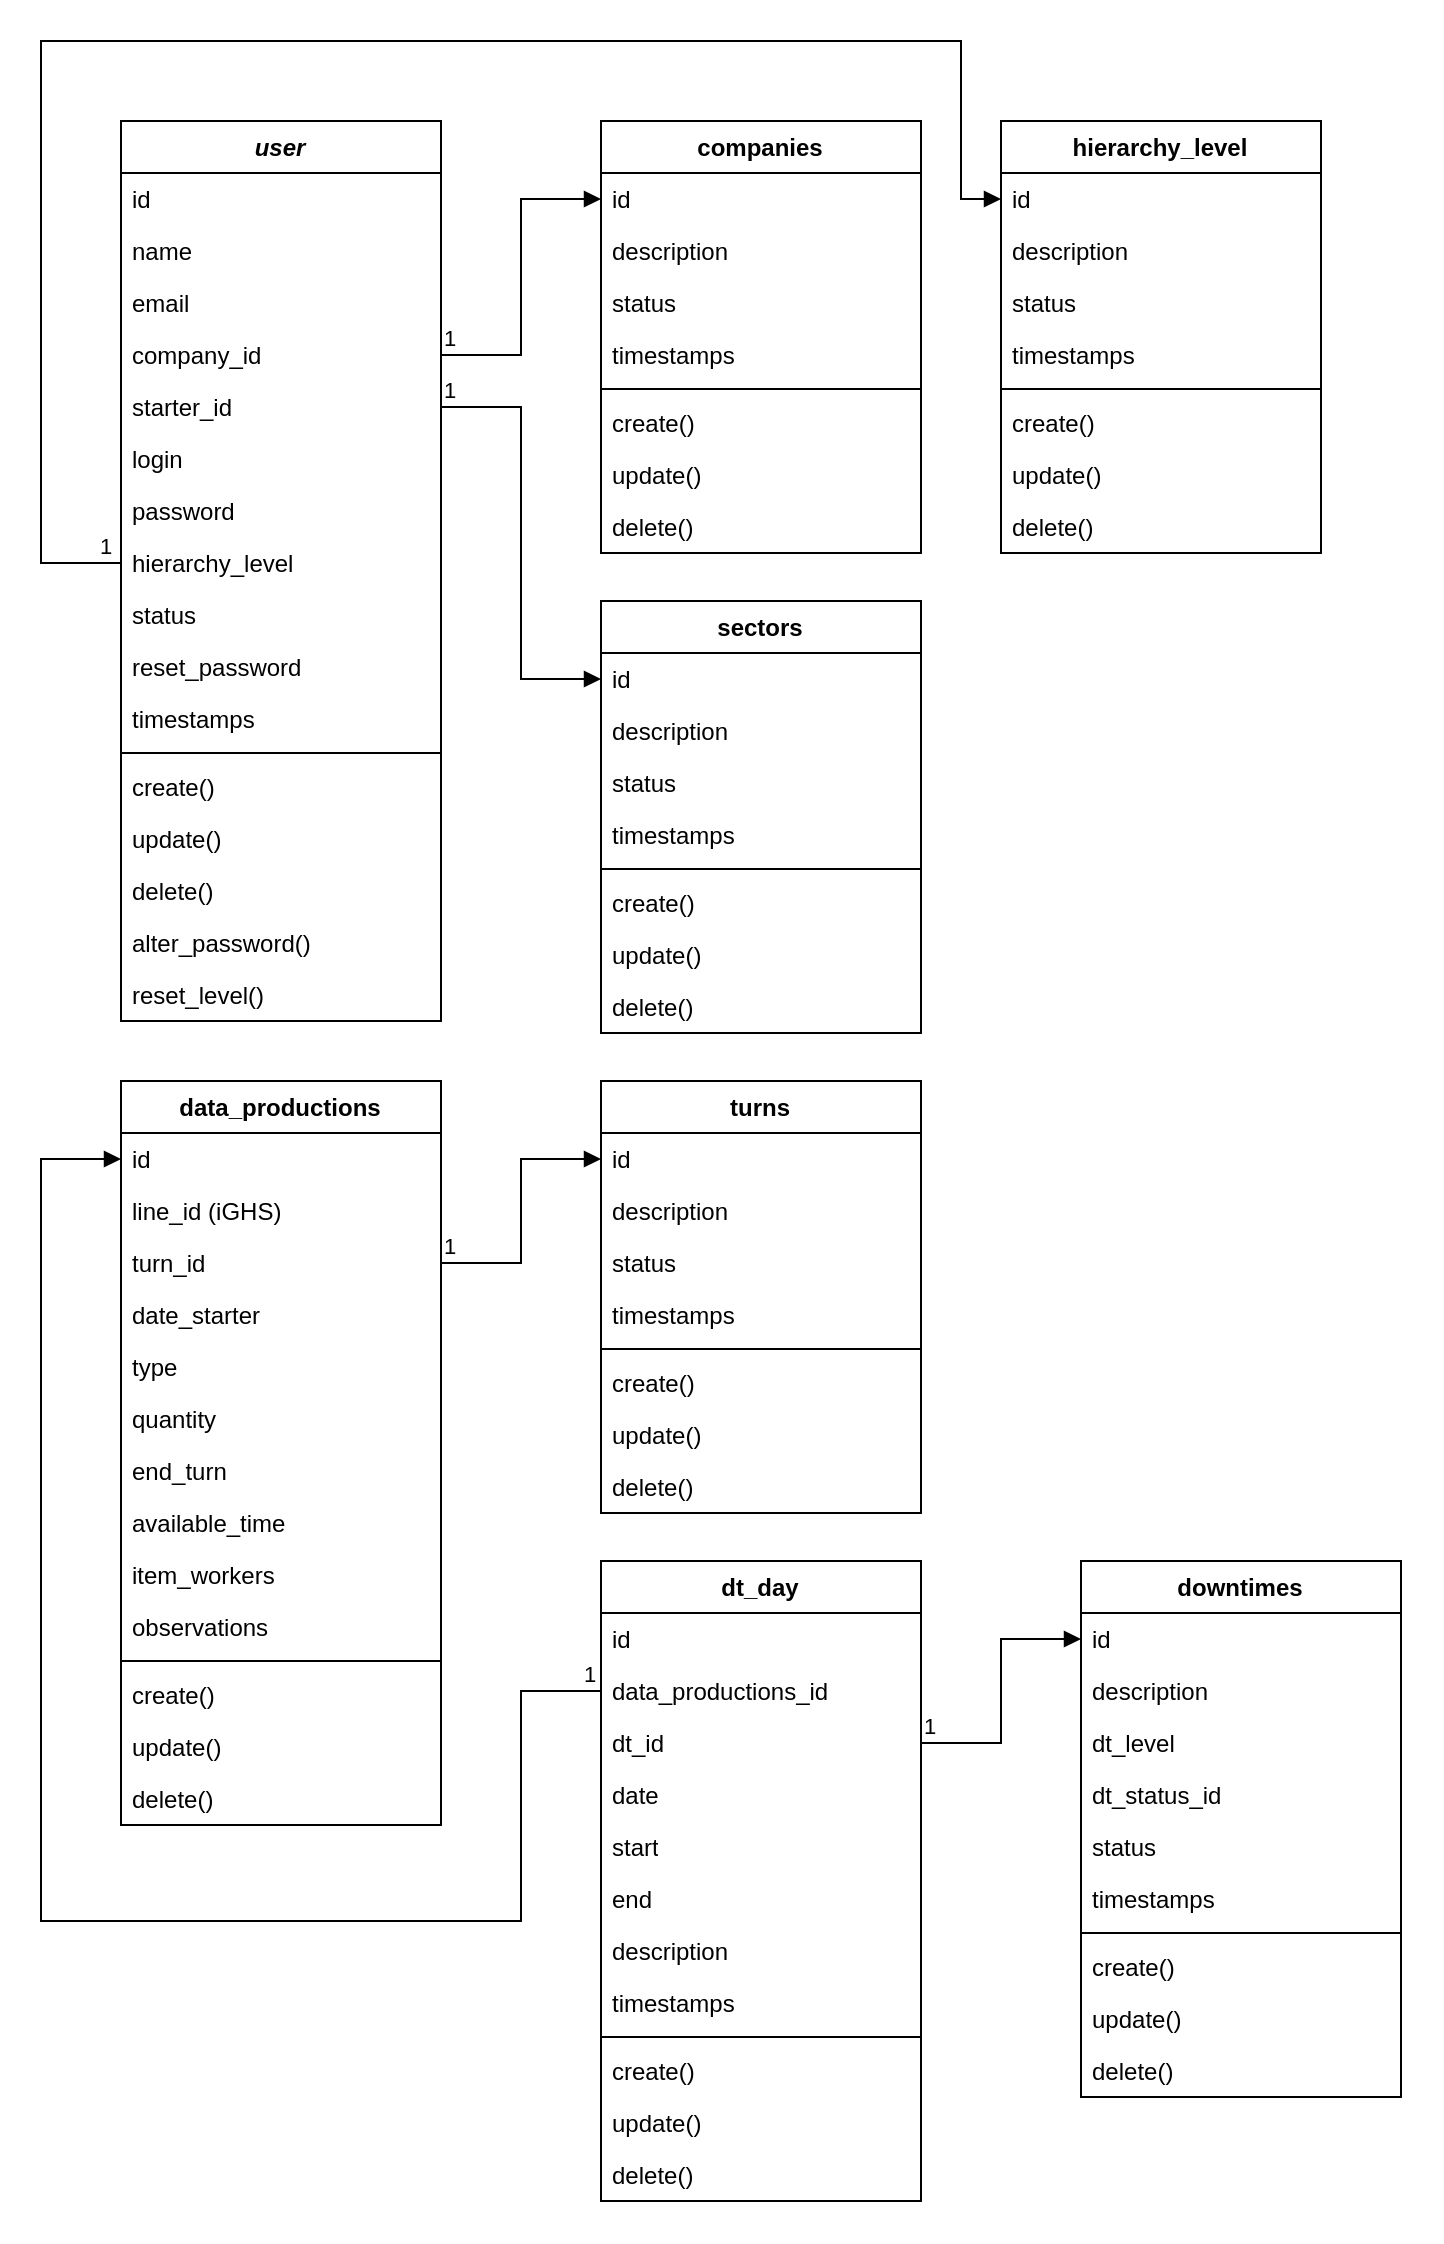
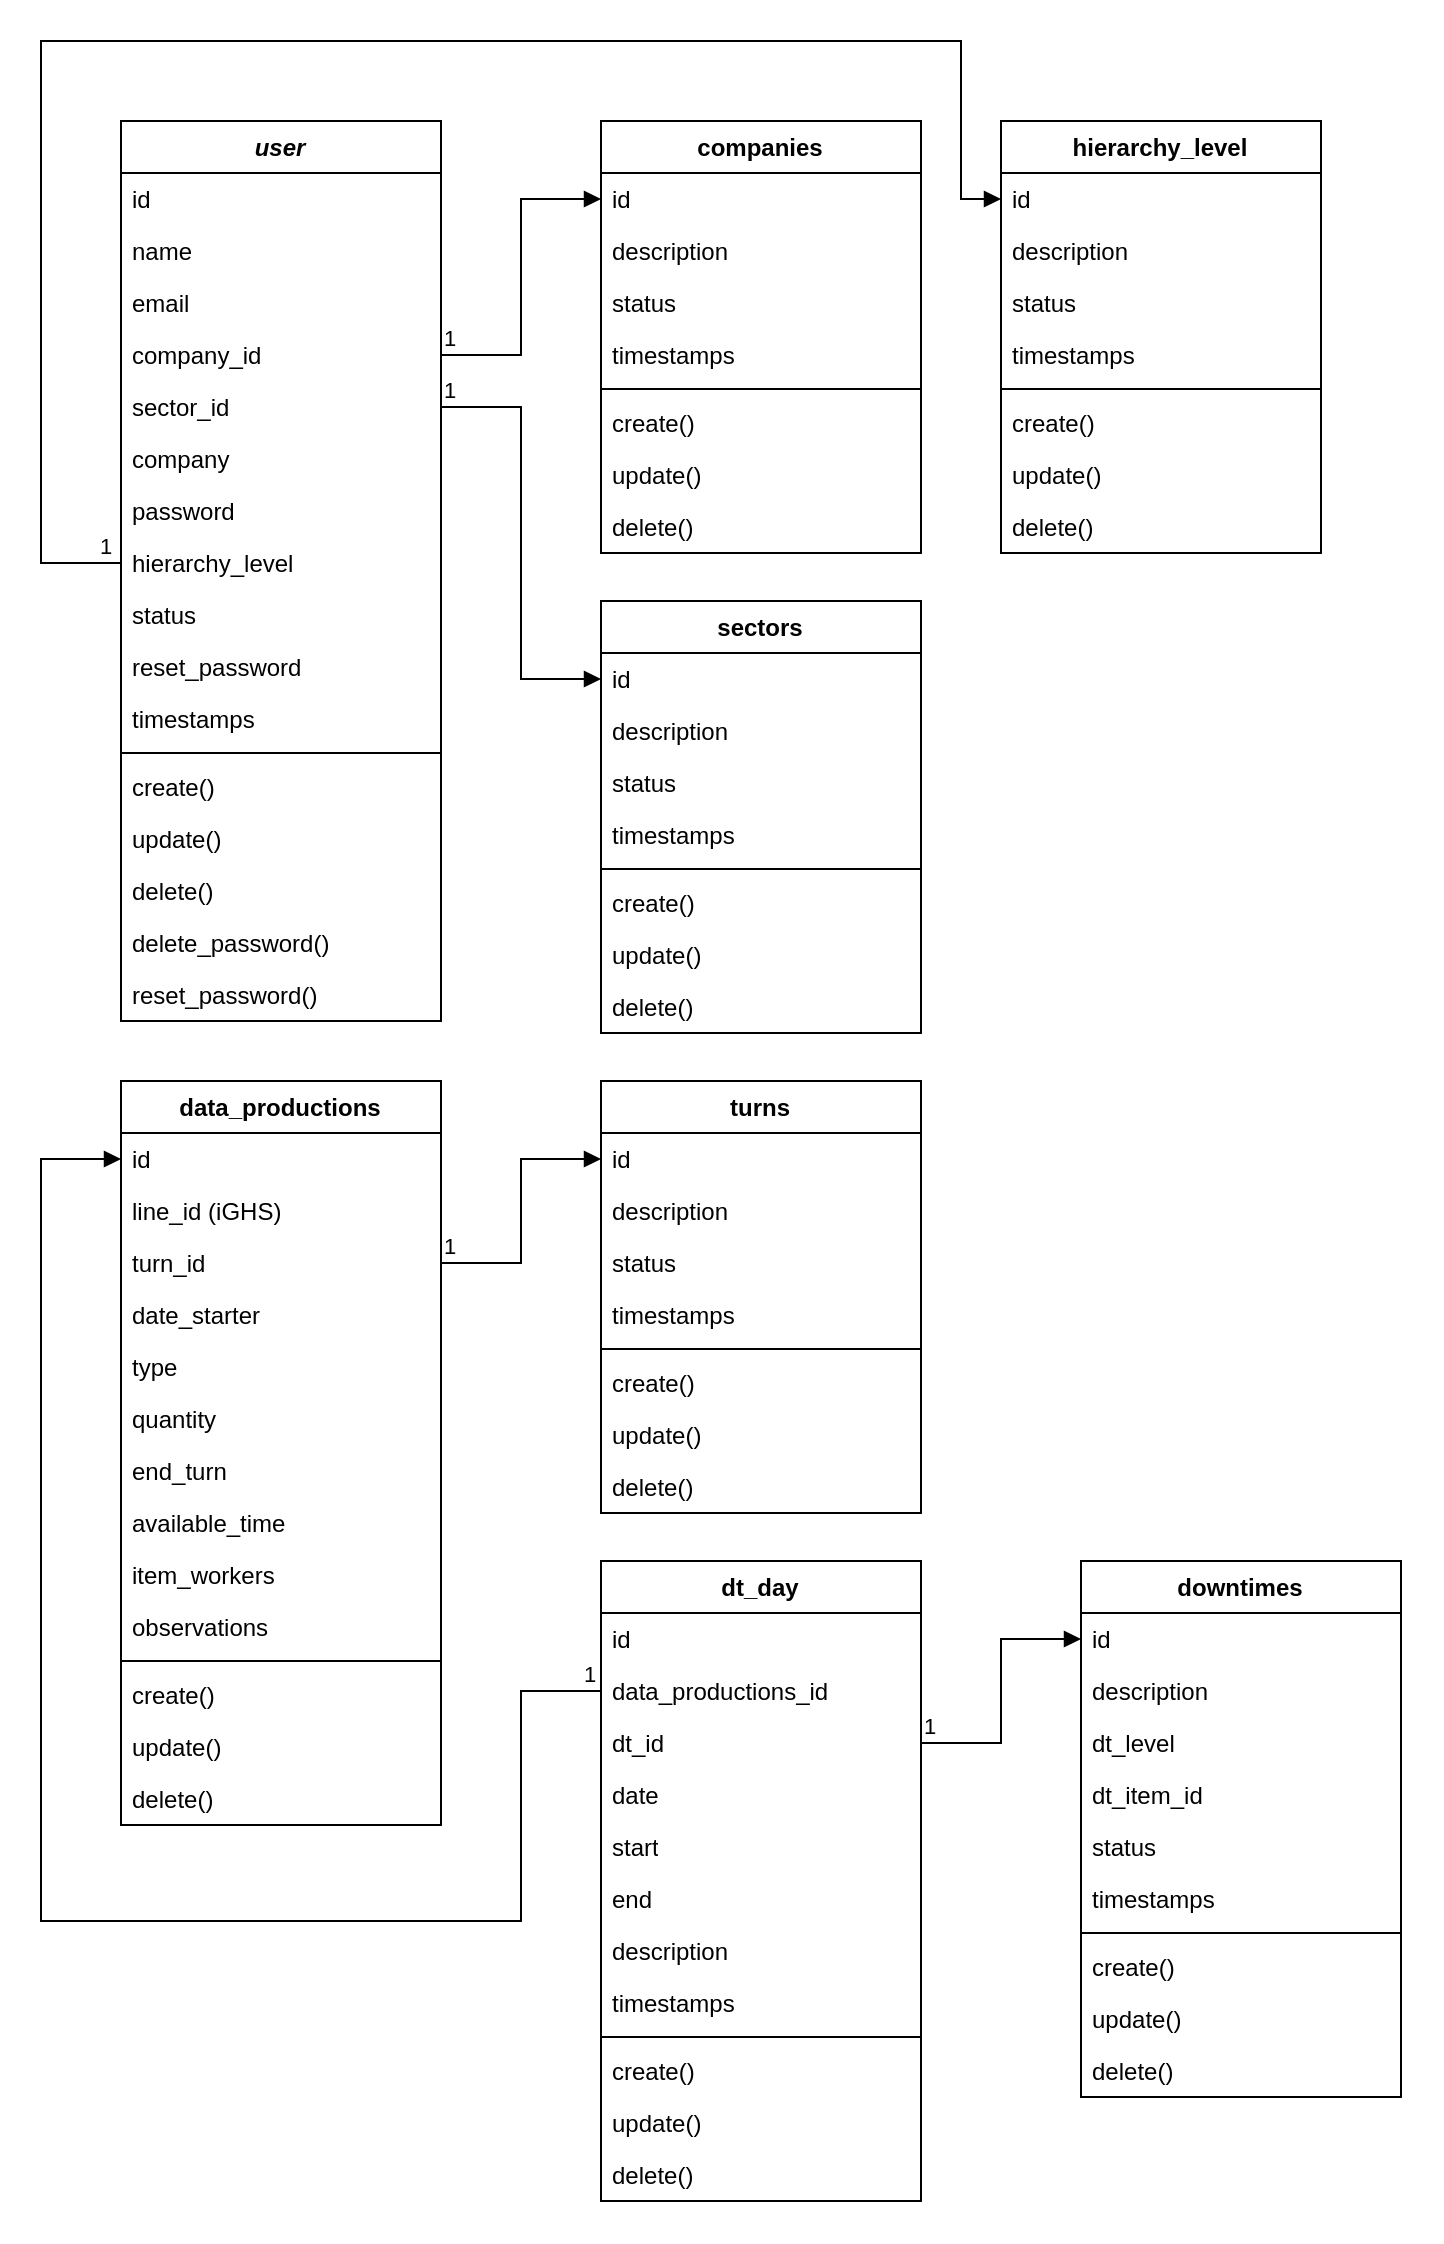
node "starter_id": label "starter_id" -> "sector_id"
node "login": label "login" -> "company"
node "alter_password()": label "alter_password()" -> "delete_password()"
node "reset_level()": label "reset_level()" -> "reset_password()"
node "dt_status_id": label "dt_status_id" -> "dt_item_id"
